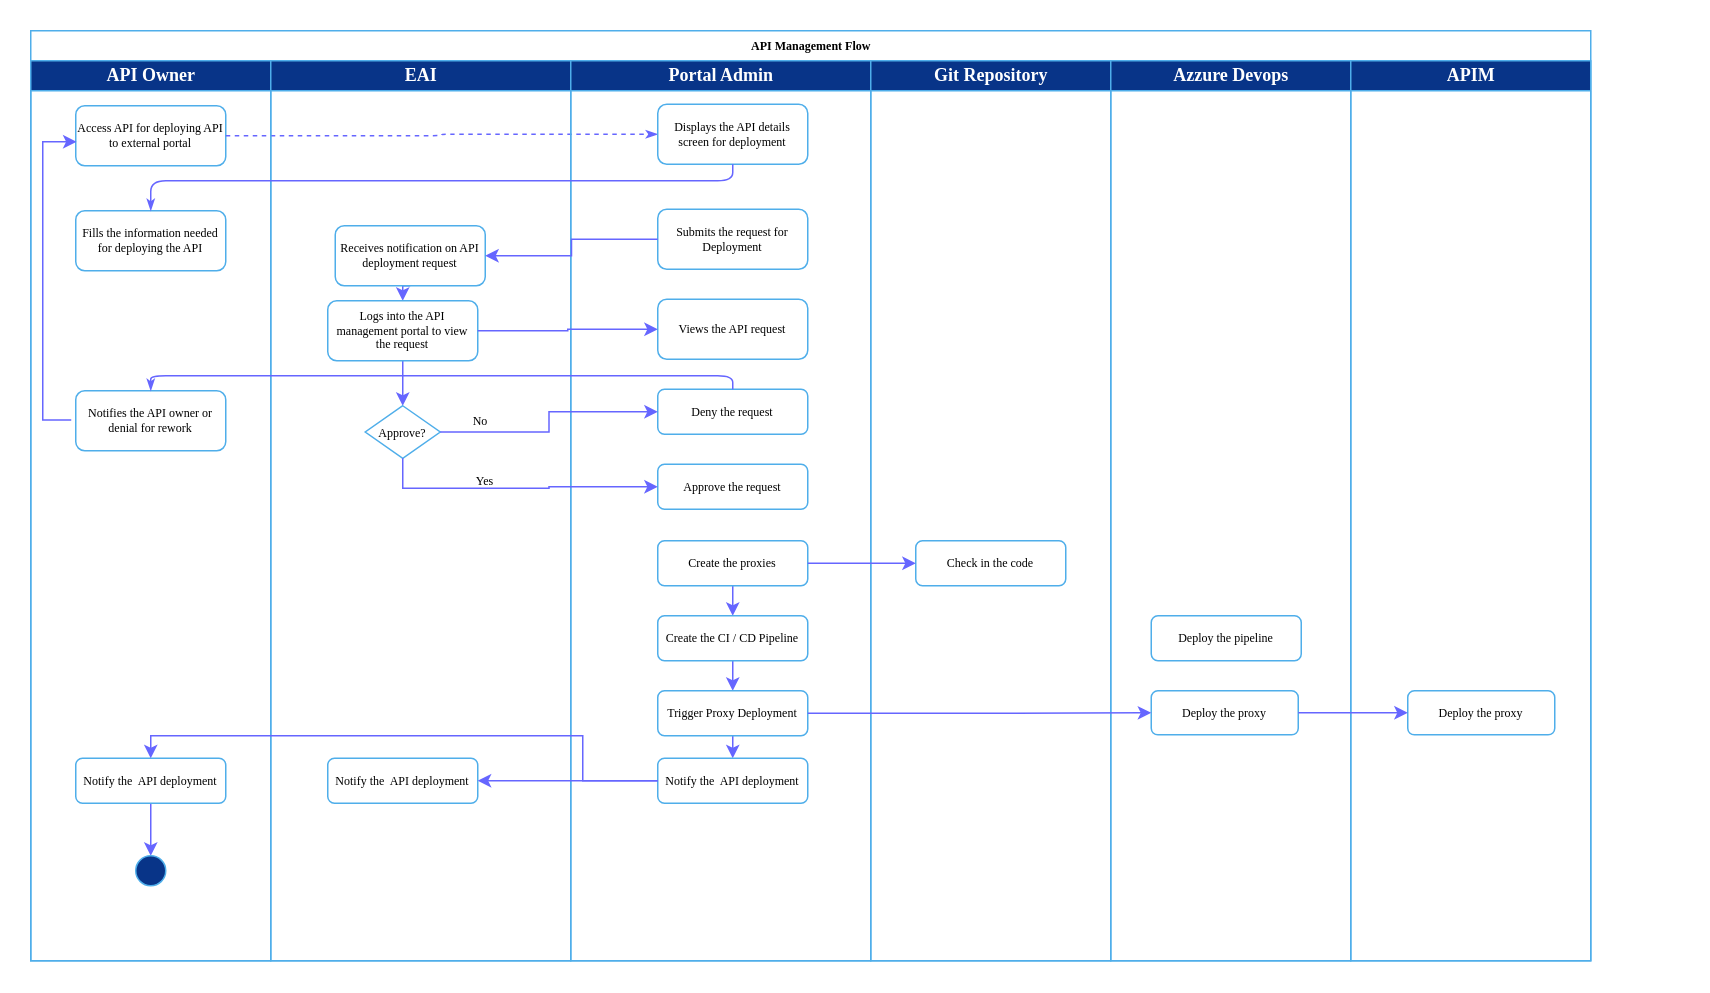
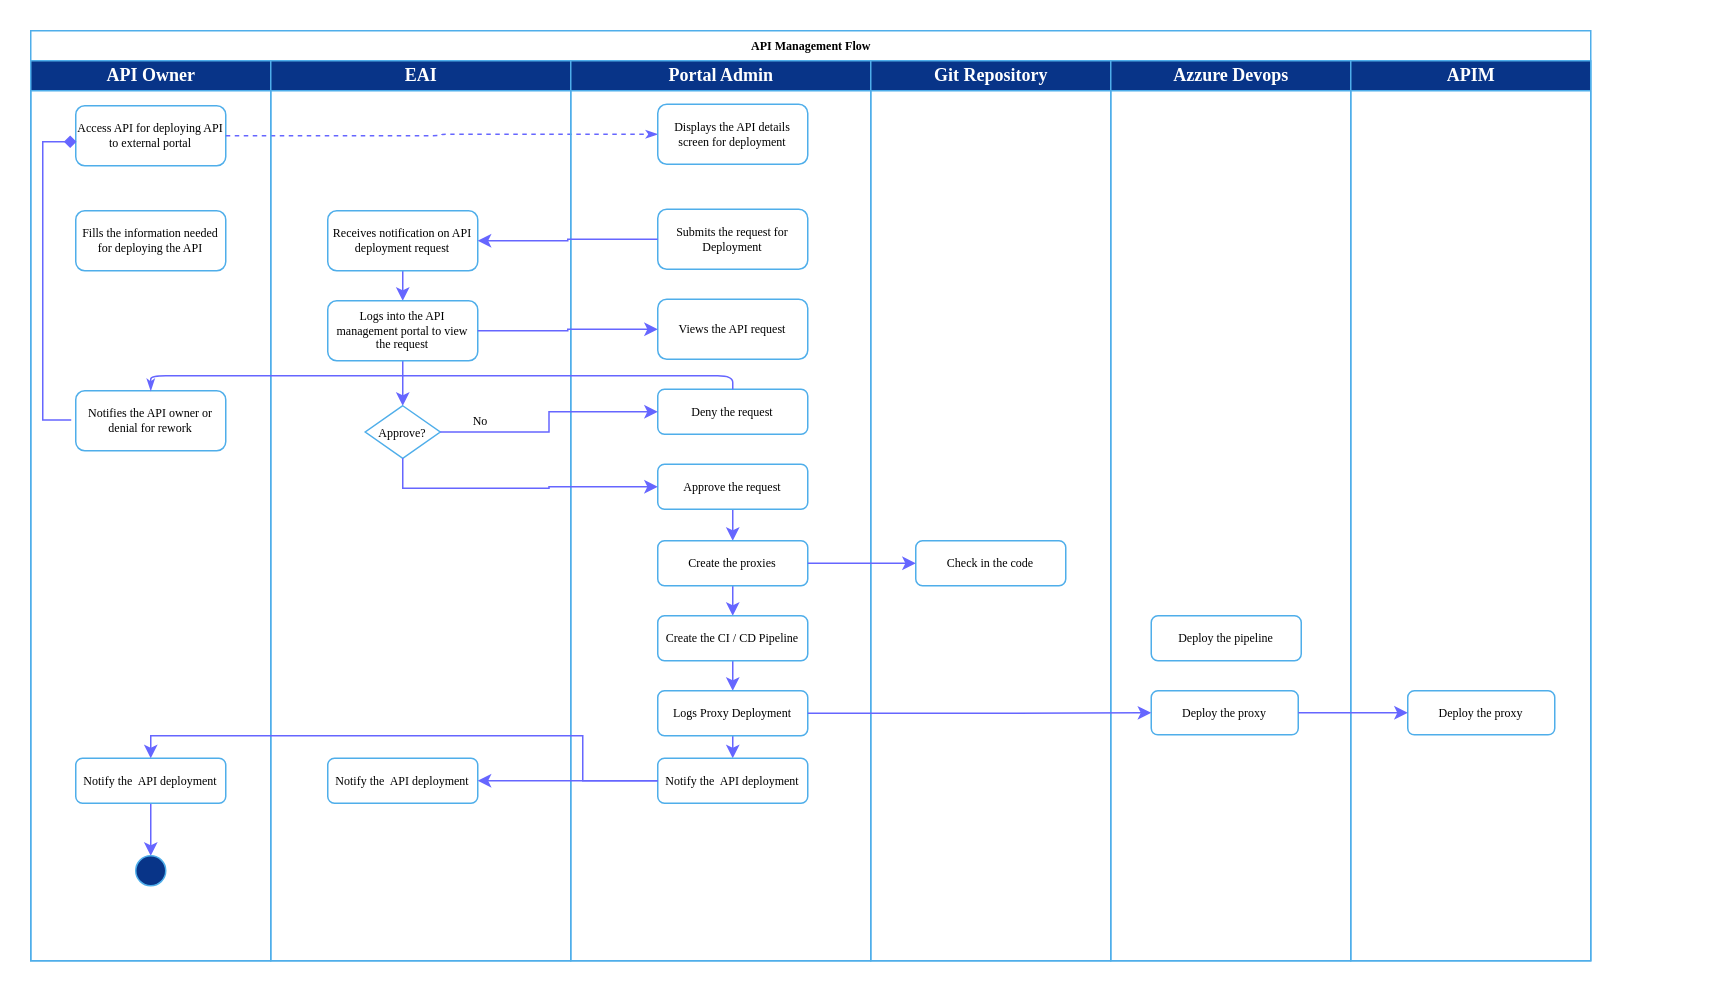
edge "Notifies the API owner or denial for rework" -> "Access API for deploying API to external portal": arrowhead classic -> diamond
edge "Displays the API details screen for deployment" -> "Fills the information needed for deploying the API": removed
node "Receives notification on API deployment request": moved (410, 256) -> (403, 241)
node "Yes": removed
edge "Approve the request" -> "Create the proxies": added
node "Trigger Proxy Deployment": label "Trigger Proxy Deployment" -> "Logs Proxy Deployment"
